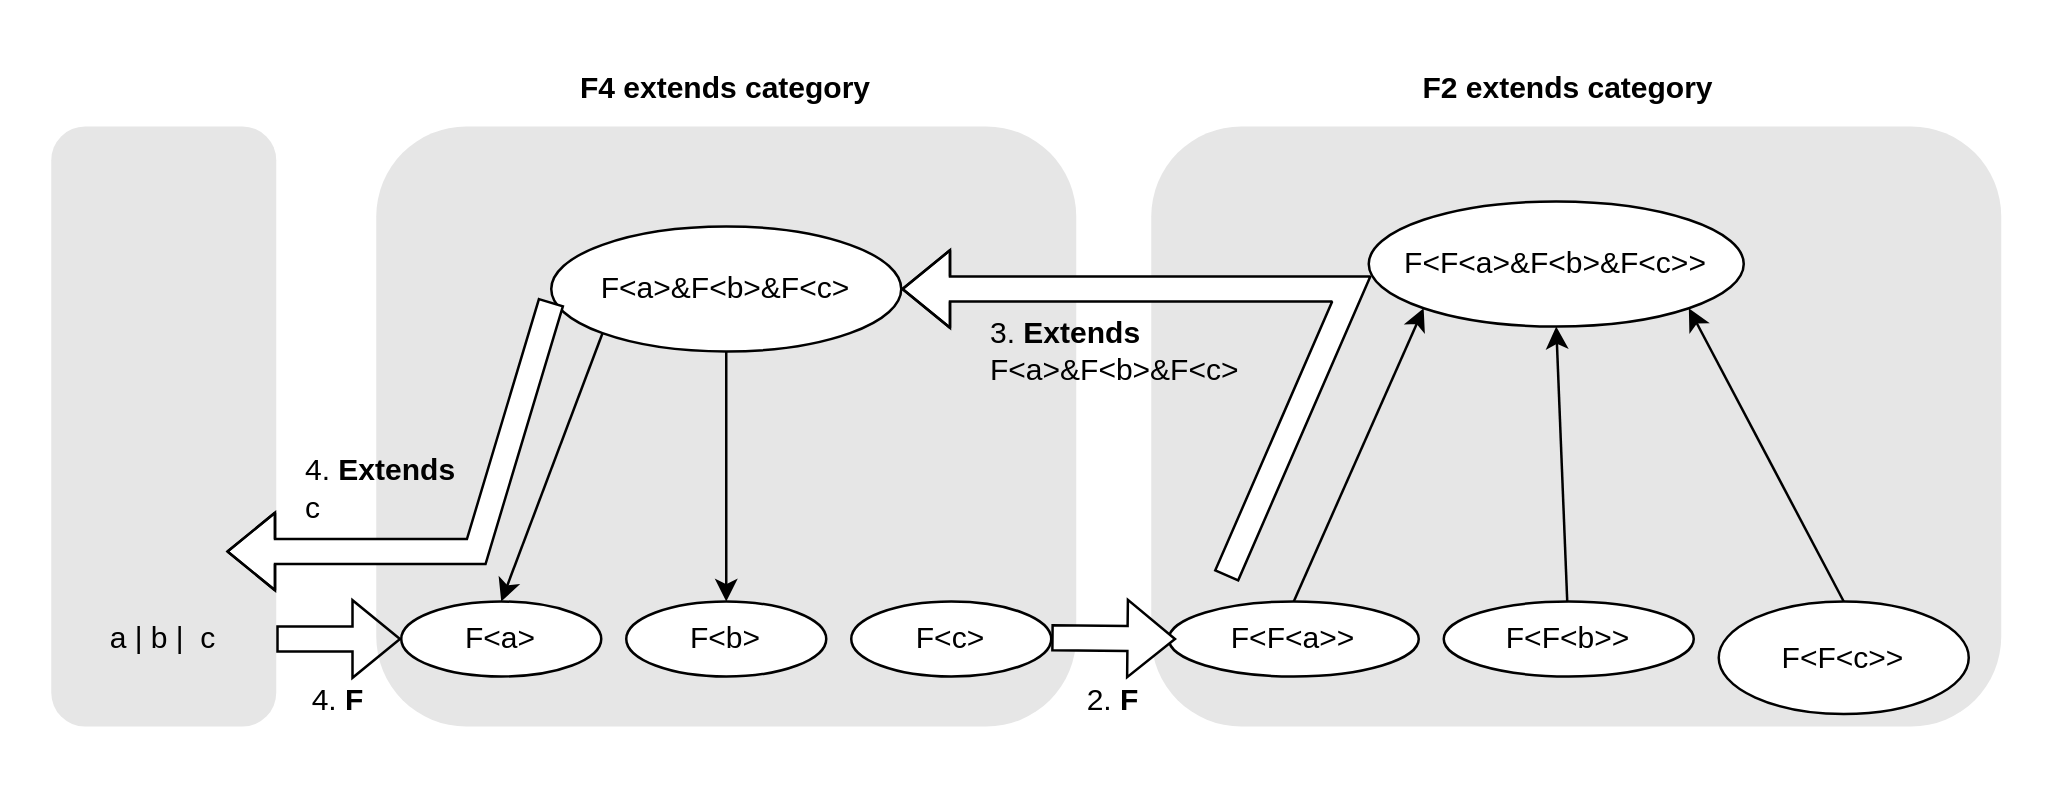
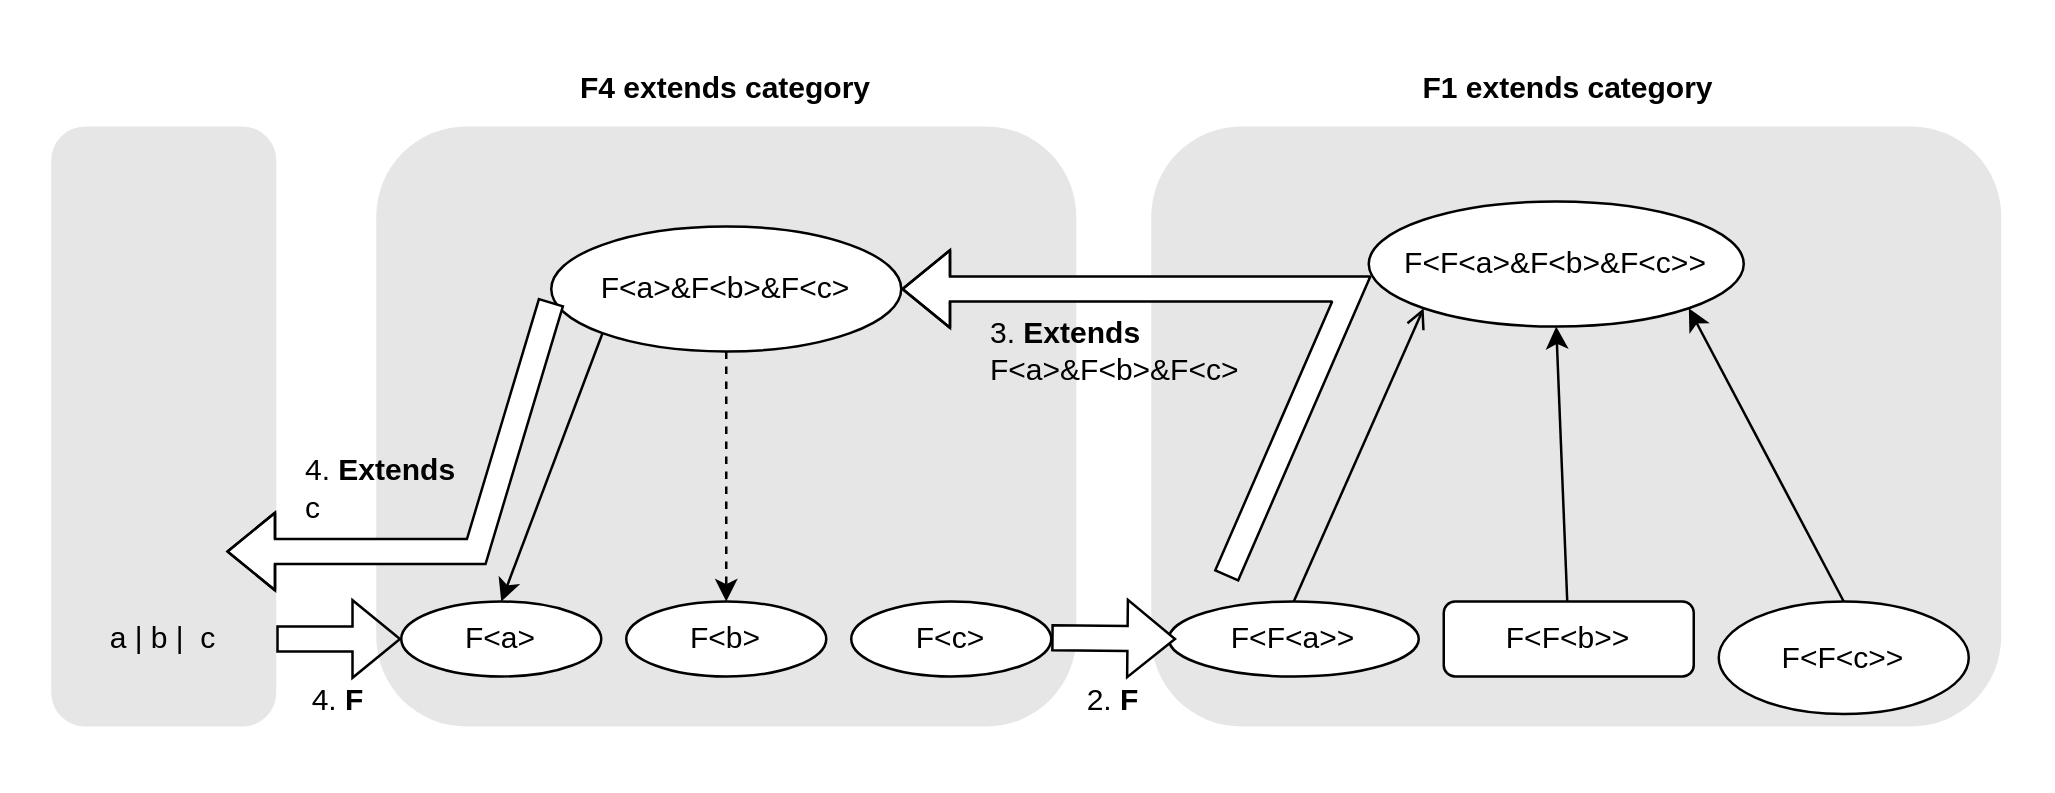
node "F2 extends category": label "F2 extends category" -> "F1 extends category"
edge "F<F<a>>" -> "F<F<a>&F<b>&F<c>>": arrowhead classic -> open
edge "F<a>&F<b>&F<c>" -> "F<b>": style solid -> dashed
node "F<F<b>>": shape ellipse -> rounded rectangle
